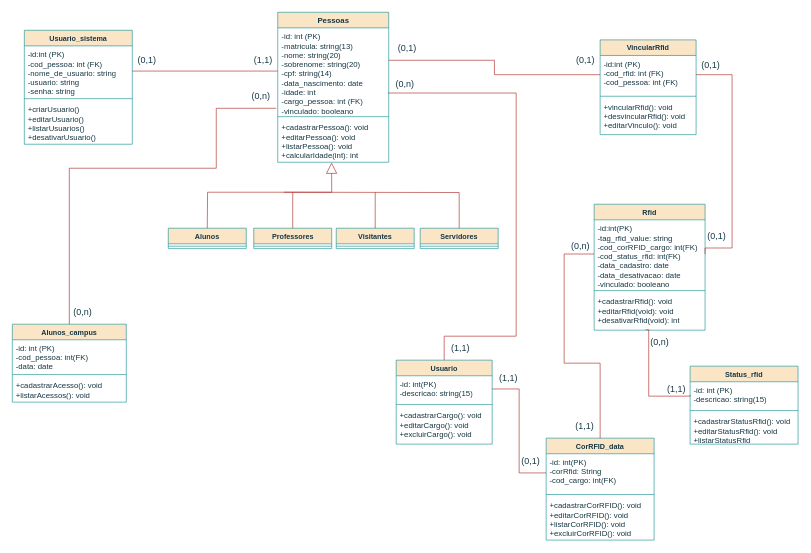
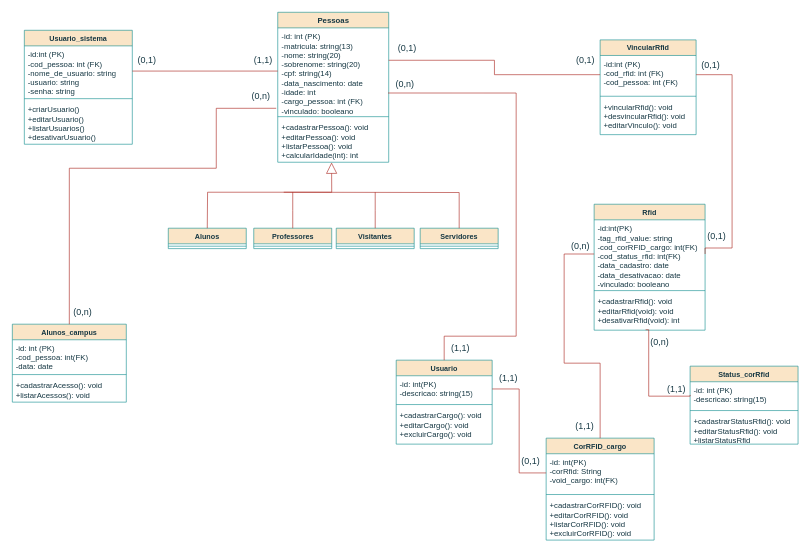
node "Status_rfid": label "Status_rfid" -> "Status_corRfid"
node "CorRFID_data": label "CorRFID_data" -> "CorRFID_cargo"
node "-id: int(PK) -corRfid: String -cod_cargo: int(FK)": label "-id: int(PK) -corRfid: String -cod_cargo: int(FK)" -> "-id: int(PK) -corRfid: String -void_cargo: int(FK)"
